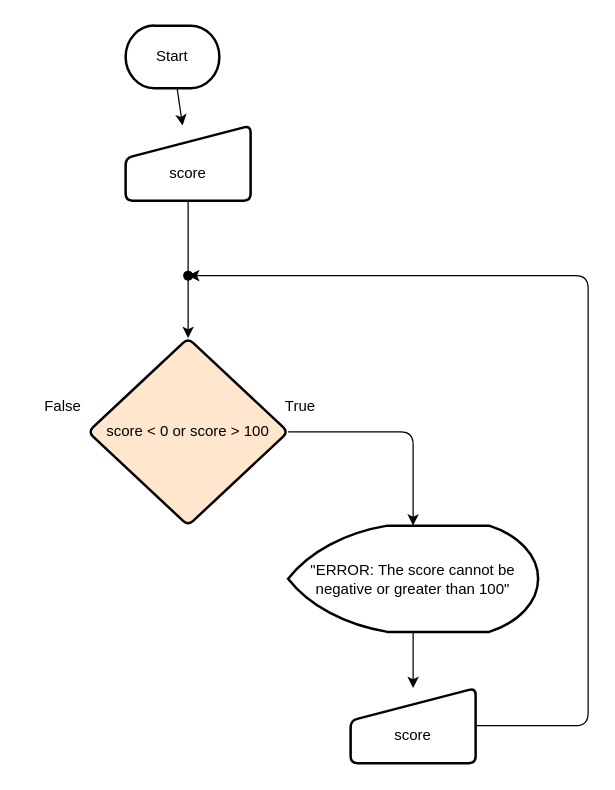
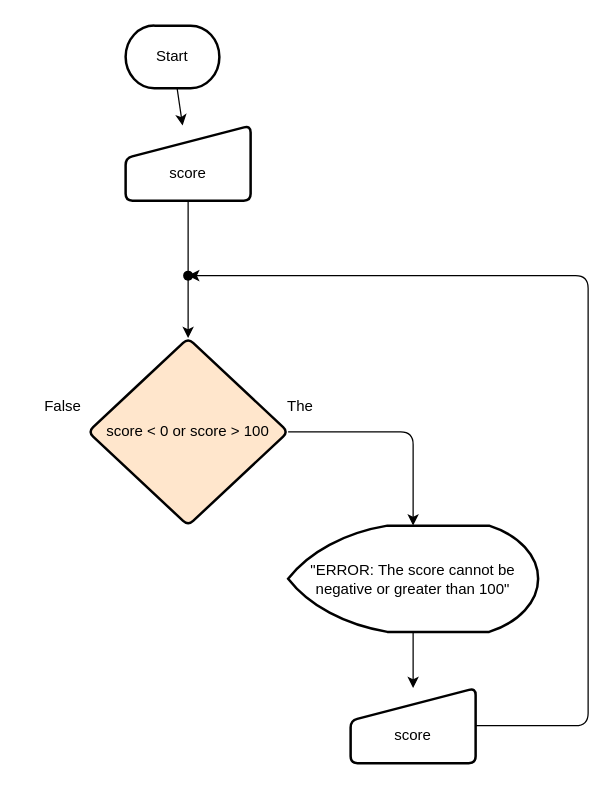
node "True": label "True" -> "The"
